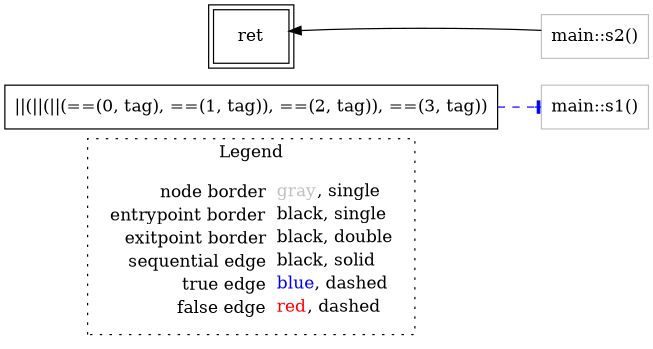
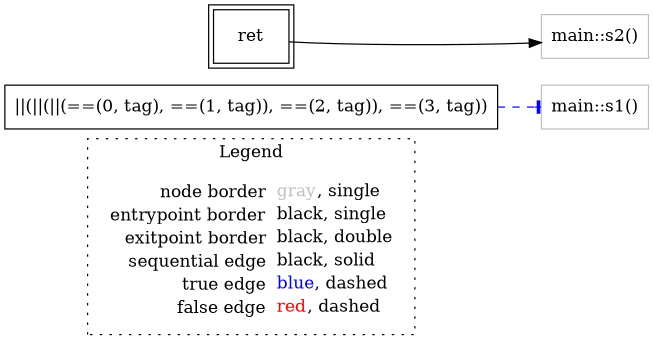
edge "main::s2()" -> "ret": reversed
